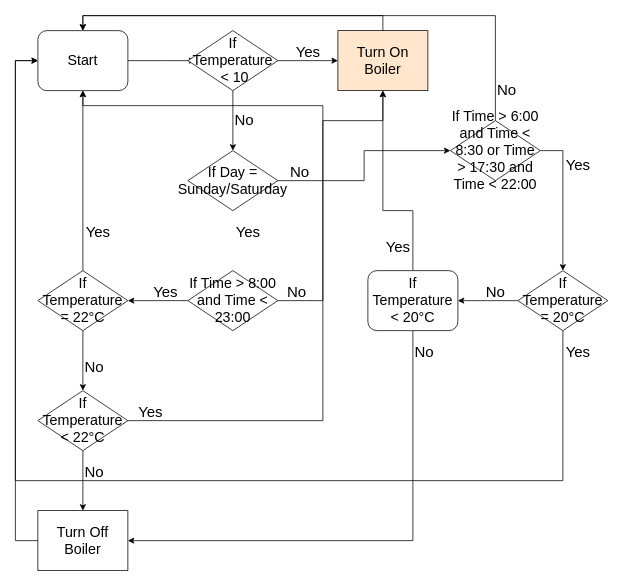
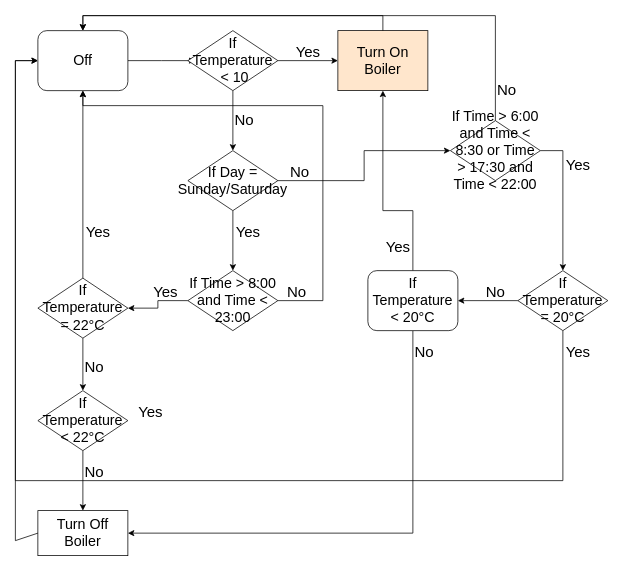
node "Start": label "Start" -> "Off"
edge "If Day = Sunday/Saturday" -> "If Time > 8:00 and Time < 23:00": added
node "If Temperature = 22°C": moved (83, 300) -> (83, 308)
edge "If Temperature < 22°C" -> "Turn On Boiler": removed
node "Turn Off Boiler": size 90x60 -> 90x45
